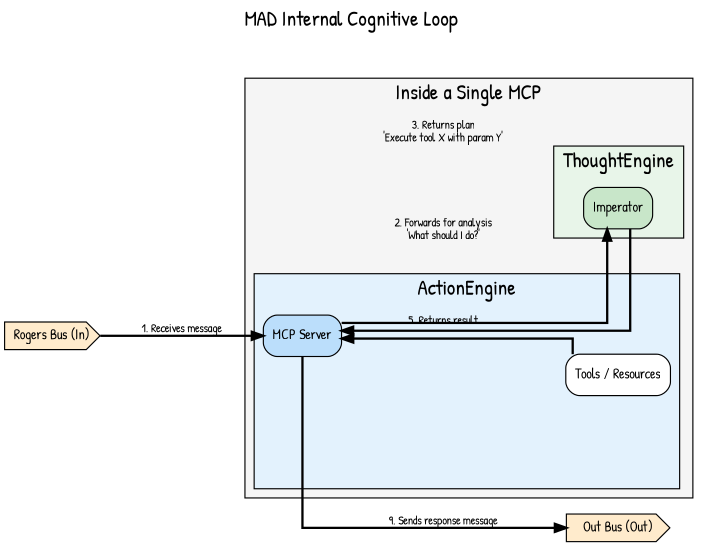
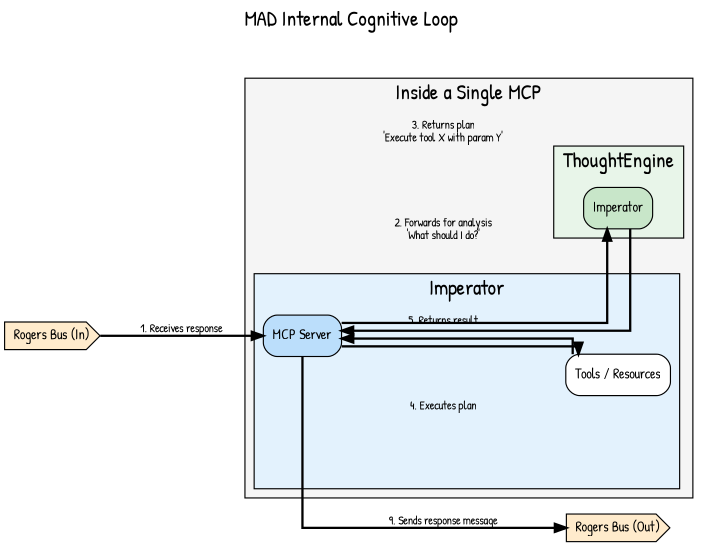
cluster "ActionEngine": label "ActionEngine" -> "Imperator"
edge "Rogers Bus (In)" -> "MCP Server": label "1. Receives message" -> "1. Receives response"
edge "MCP Server" -> "Tools / Resources": added, label "4. Executes plan"
node "Out Bus (Out)": label "Out Bus (Out)" -> "Rogers Bus (Out)"
